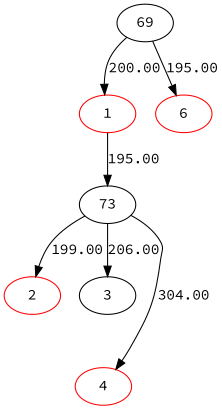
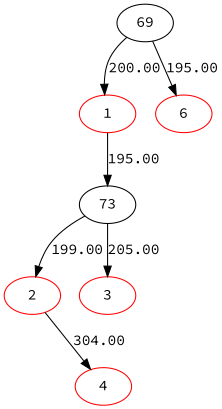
edge "73" -> "3": label "206.00" -> "205.00"
edge "73" -> "4": now "2" -> "4"
node "3": color black -> red
